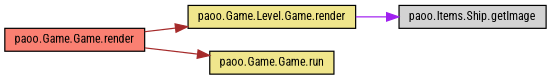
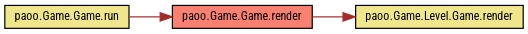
node "paoo.Items.Ship.getImage": removed
edge "paoo.Game.Game.render" -> "paoo.Game.Game.run": reversed
